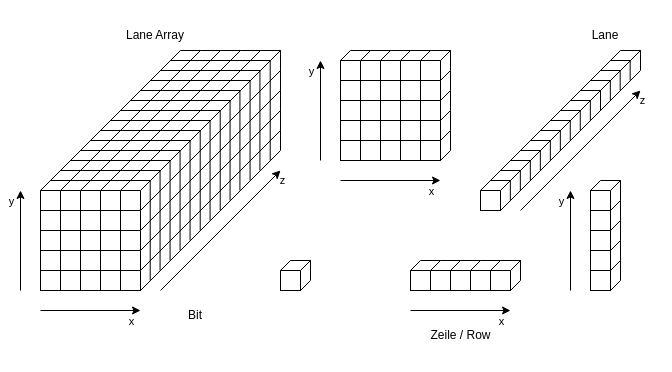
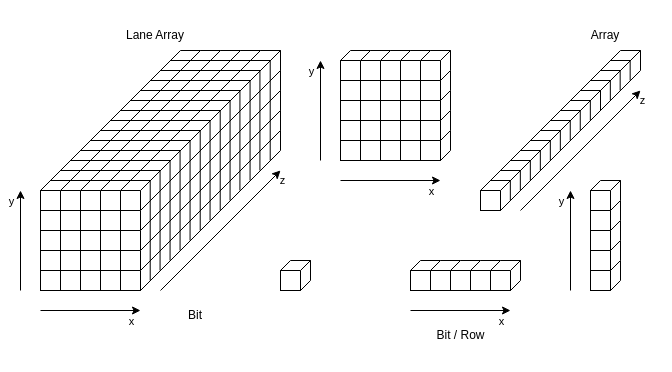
node "Lane": label "Lane" -> "Array"
node "Zeile / Row": label "Zeile / Row" -> "Bit / Row"
